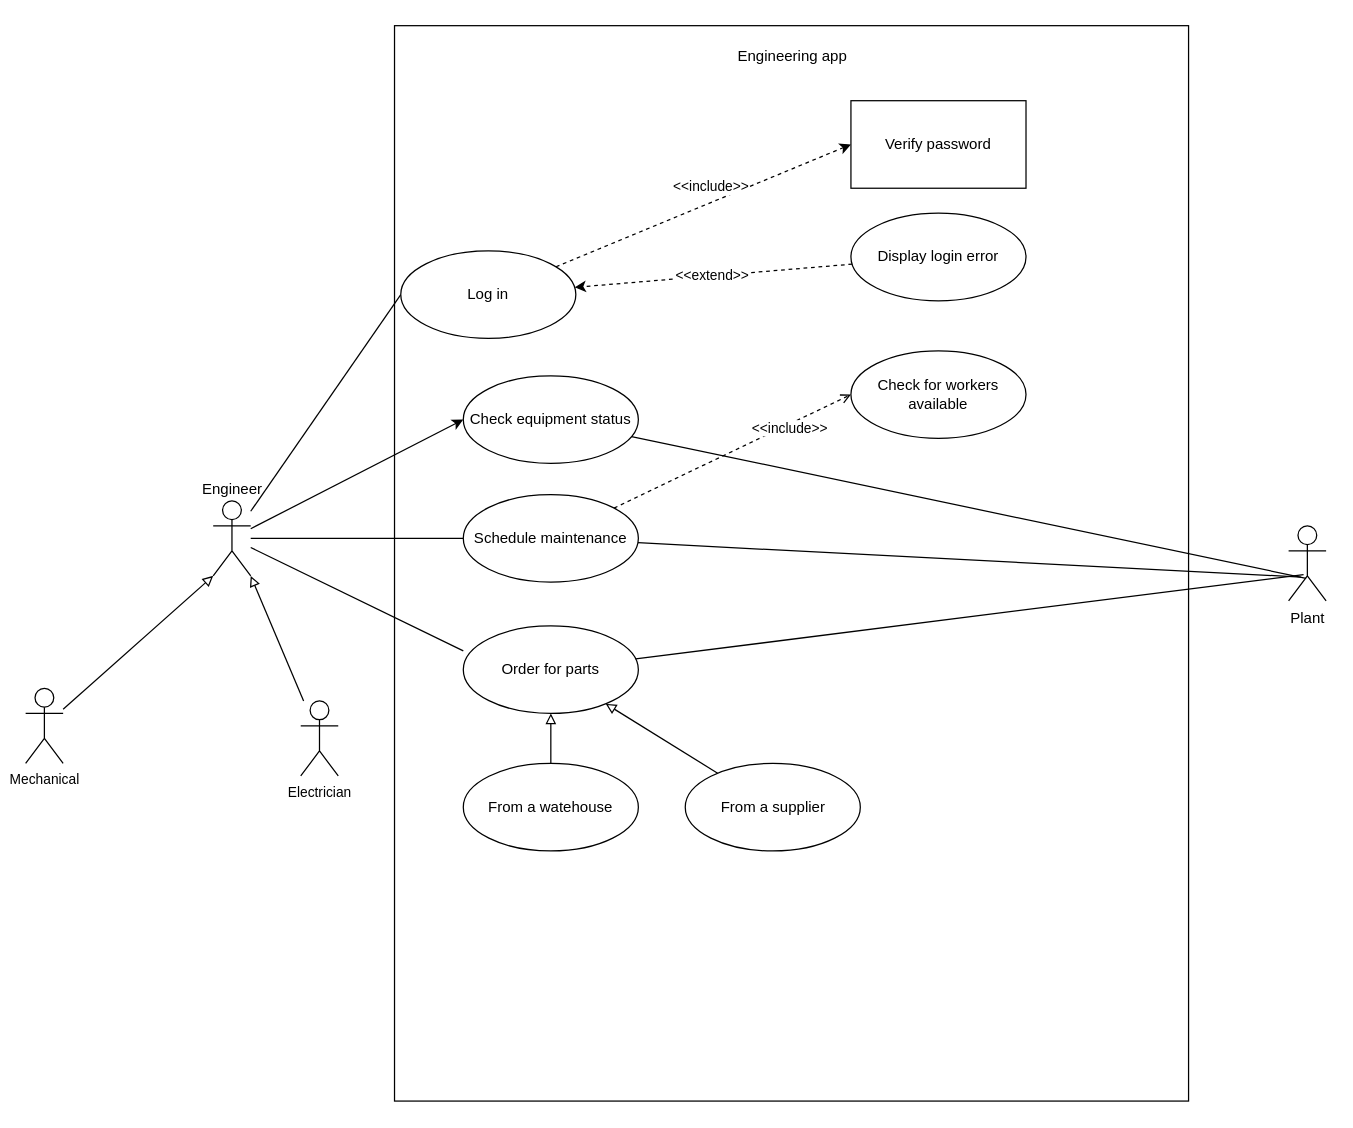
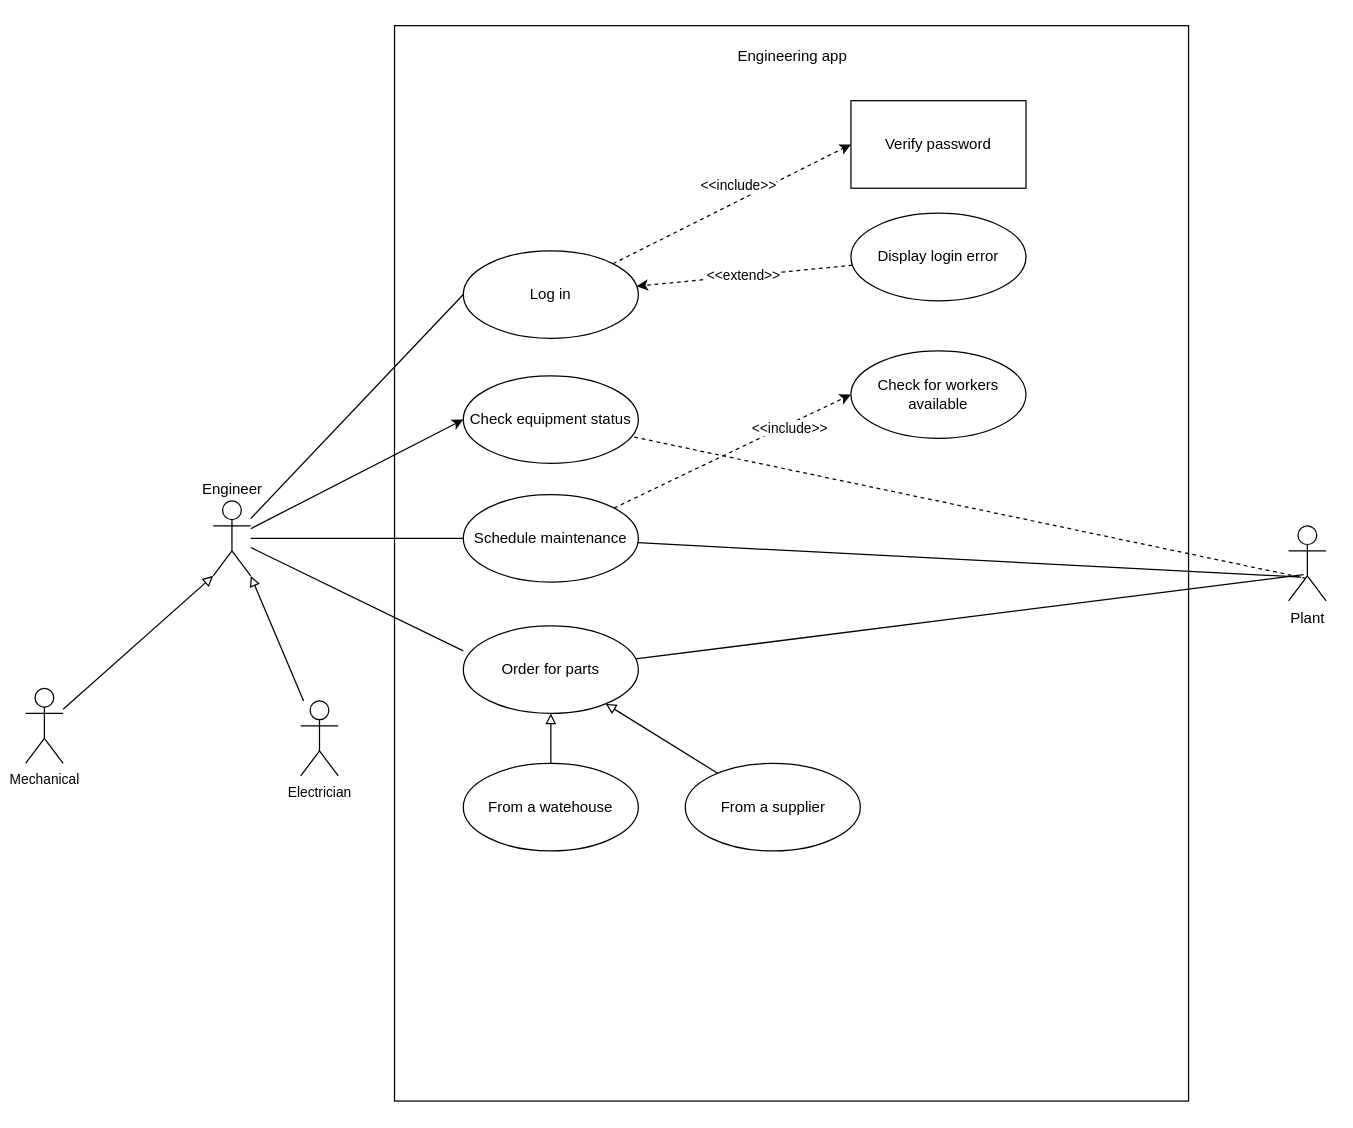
node "Log in": moved (488, 294) -> (551, 294)
edge "Schedule maintenance" -> "Check for workers available": arrowhead open -> classic
edge "Check equipment status" -- "Plant": style solid -> dashed
